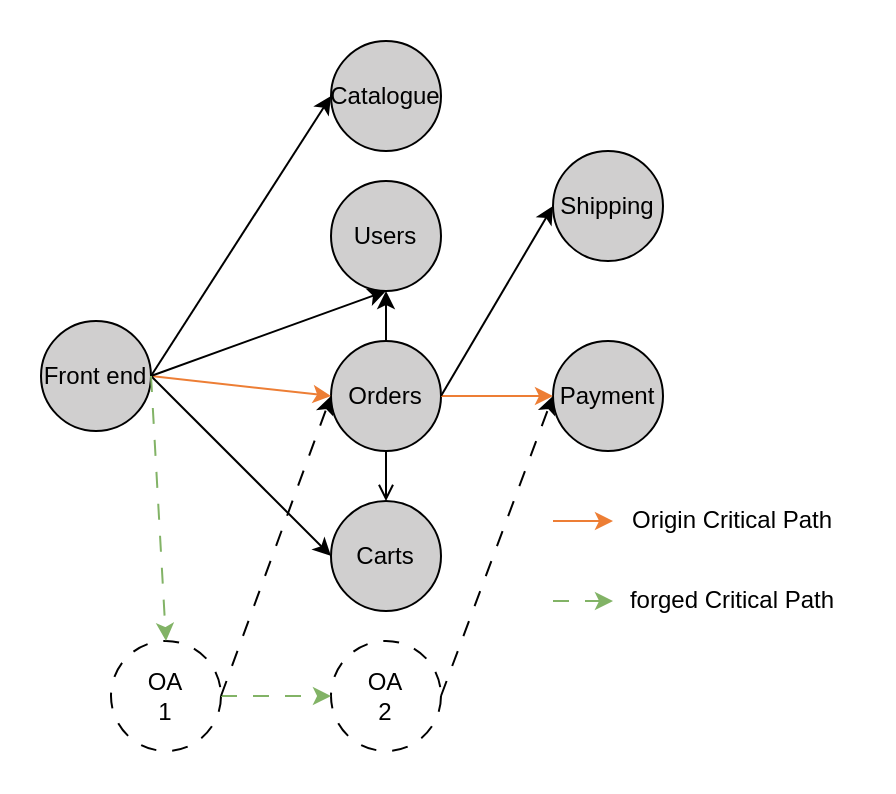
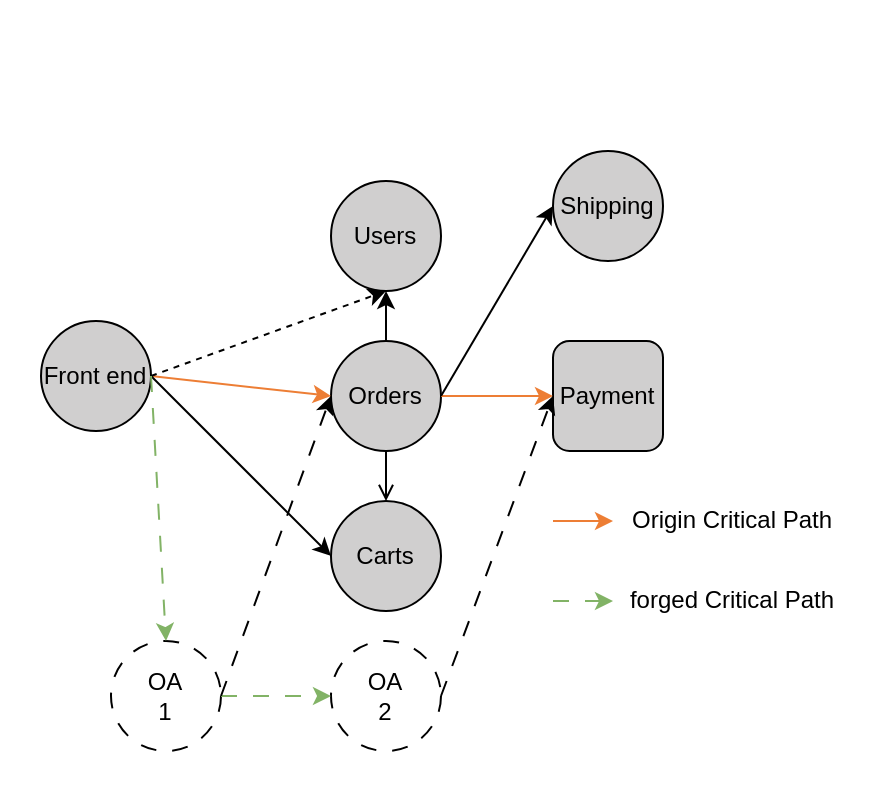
node "Catalogue": removed
edge "Front end" -> "Catalogue": removed
edge "Front end" -> "Users": style solid -> dashed
node "Payment": shape ellipse -> rounded rectangle
